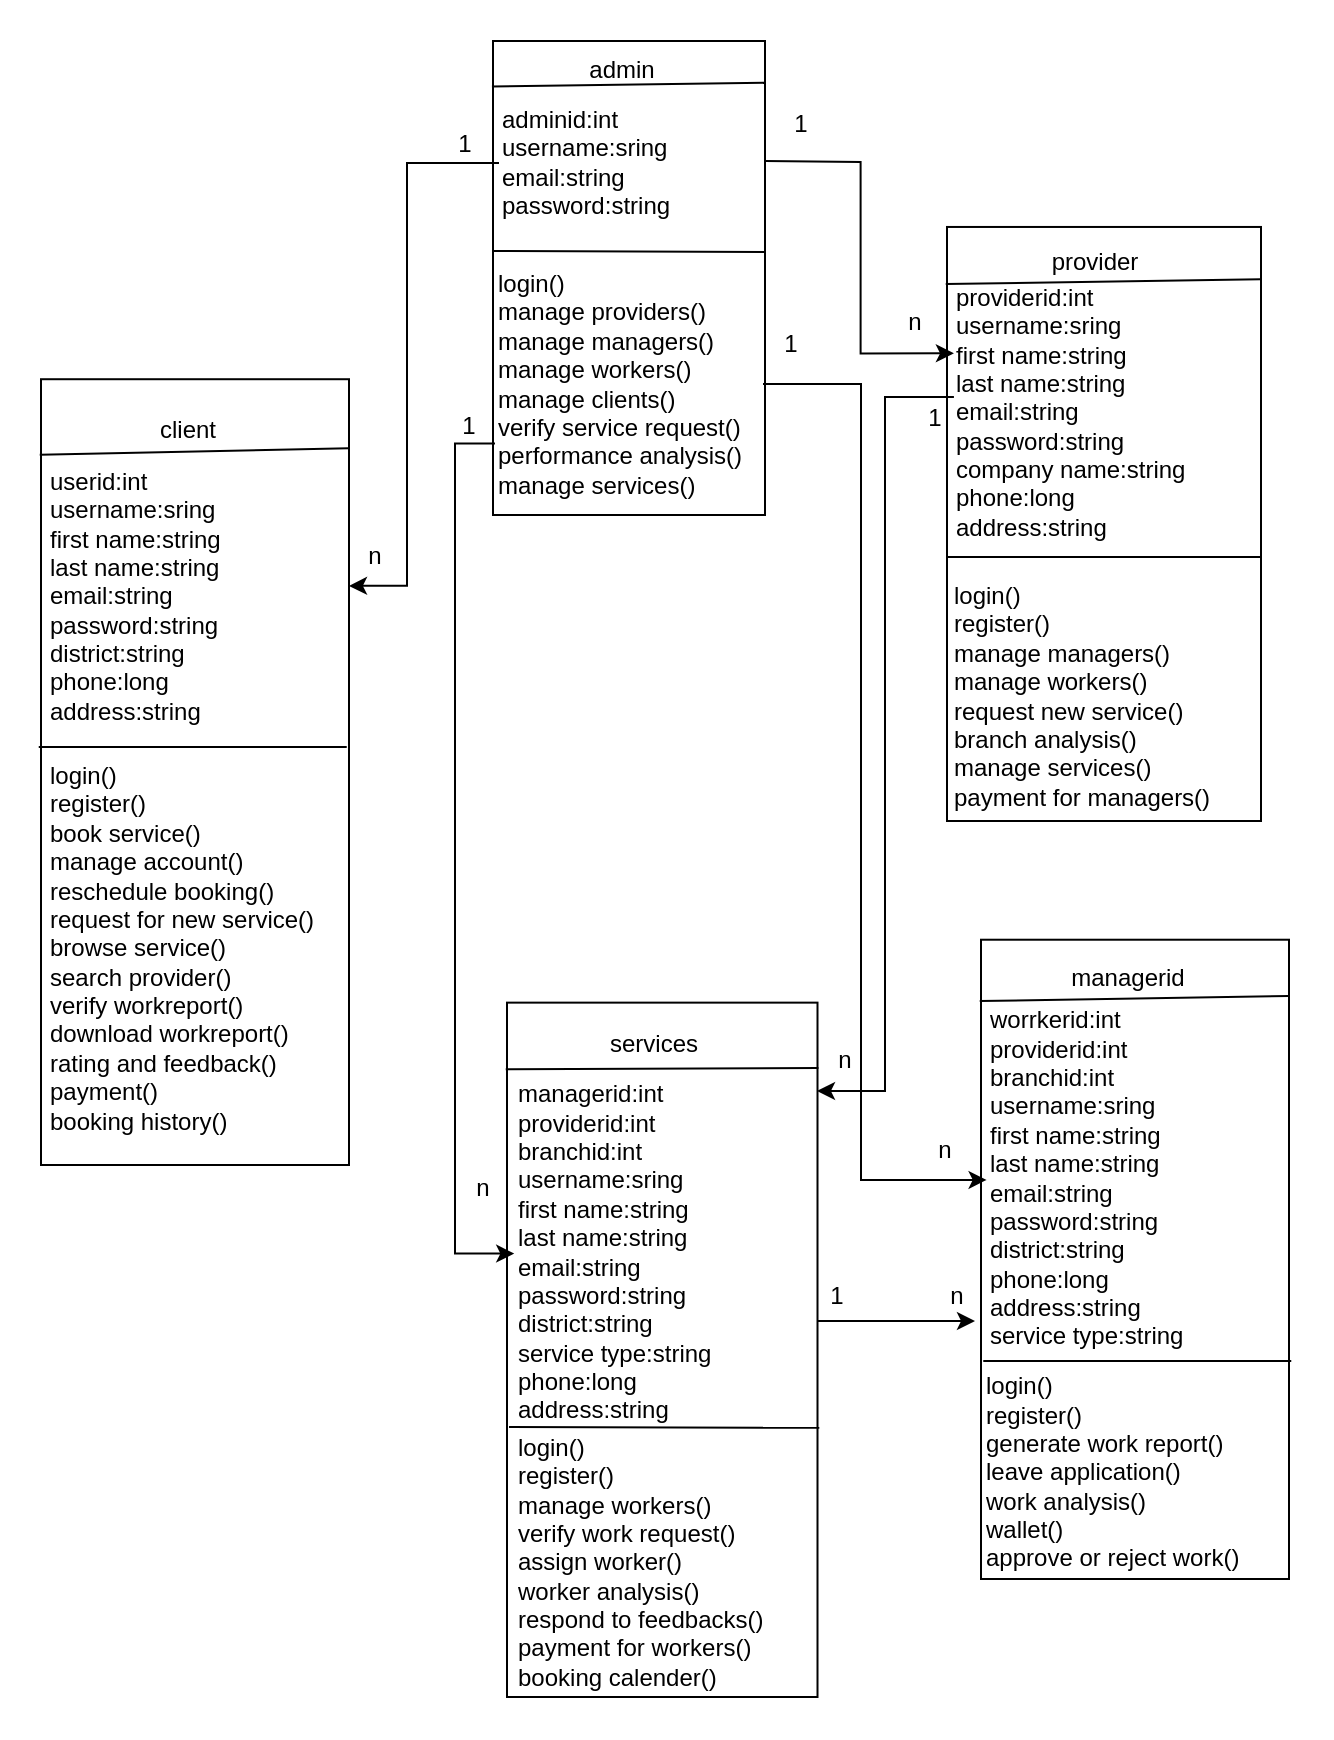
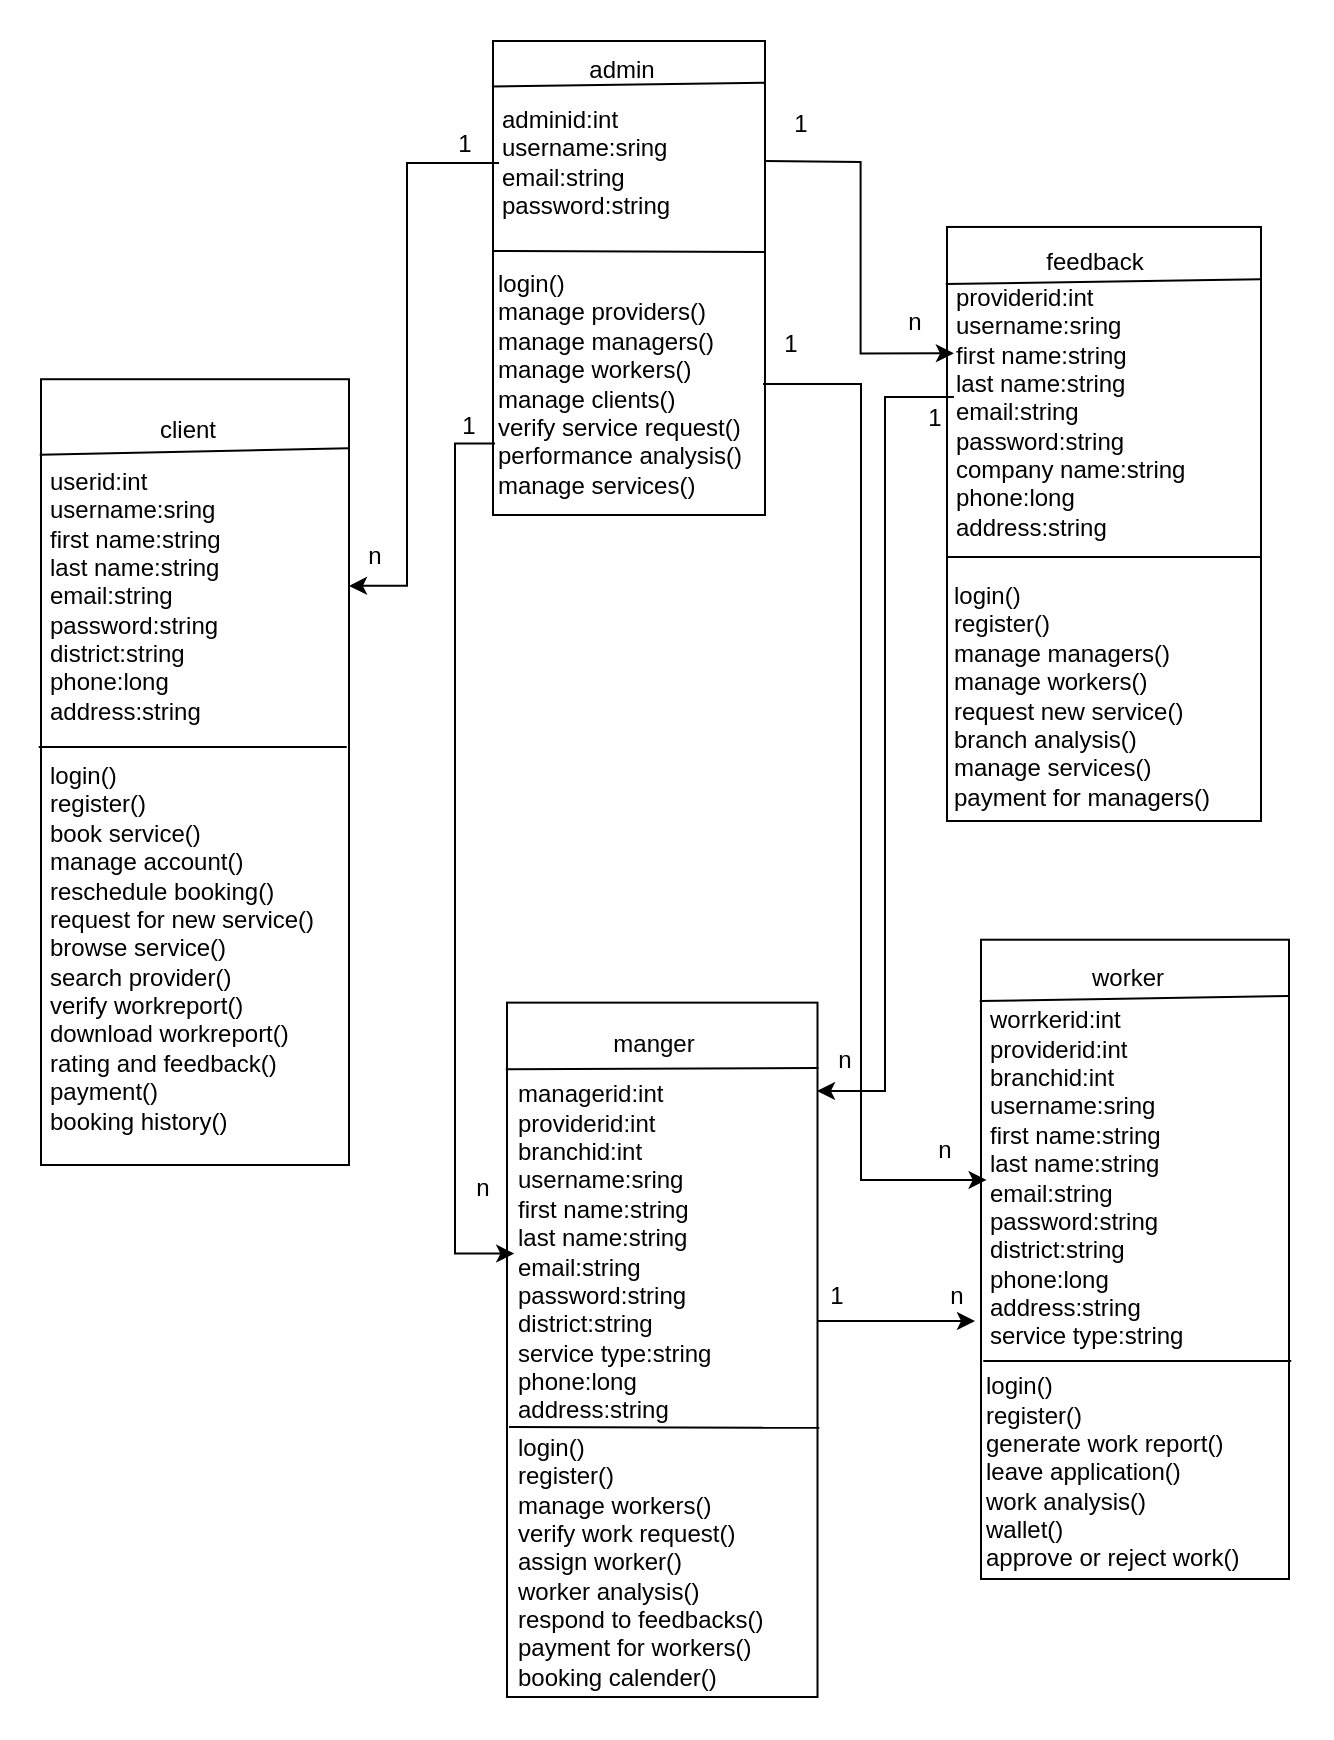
node "provider": label "provider" -> "feedback"
node "managerid": label "managerid" -> "worker"
node "services": label "services" -> "manger"
